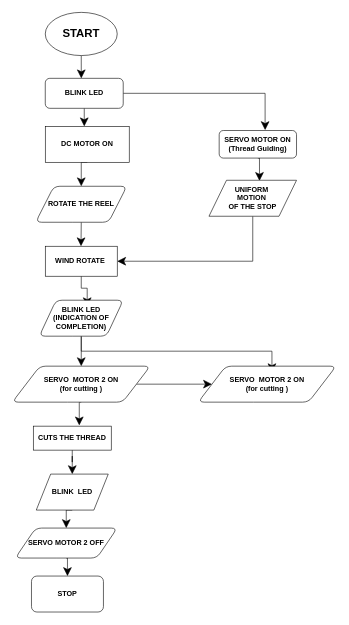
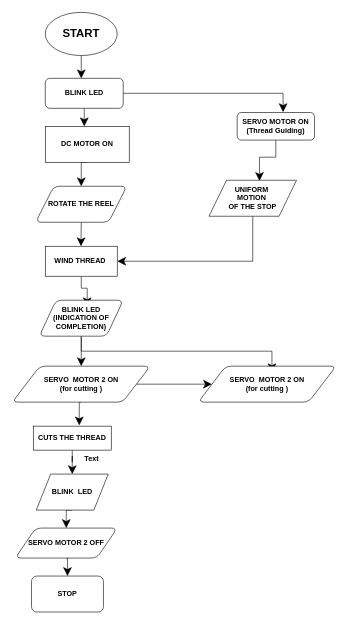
node "SERVO MOTOR ON (Thread Guiding)": moved (258, 144) -> (276, 126)
node "WIND ROTATE": label "WIND ROTATE" -> "WIND THREAD"
node "Text": added
